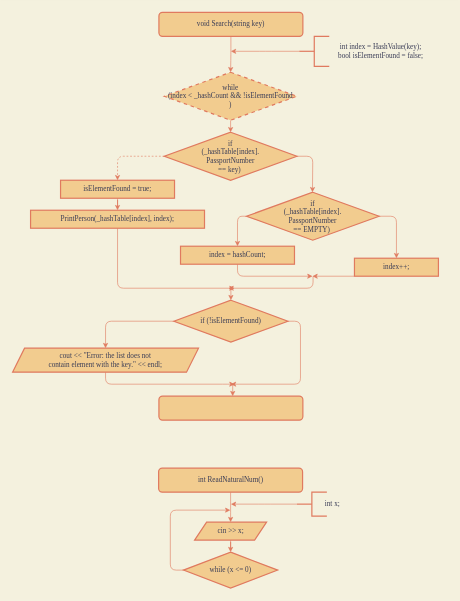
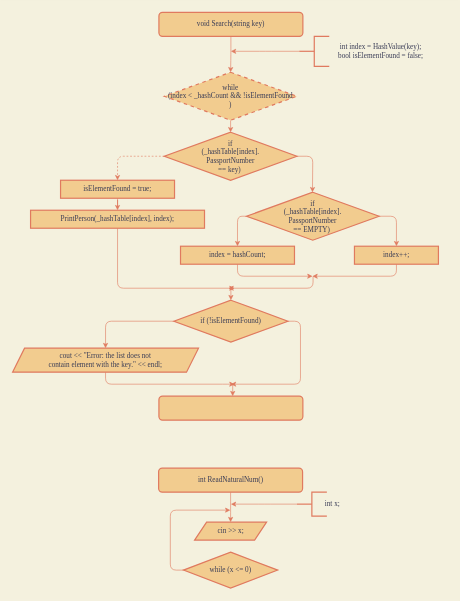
node "index++;": moved (396, 267) -> (396, 255)
edge "cin >> x;" -> "while (x <= 0)": removed
